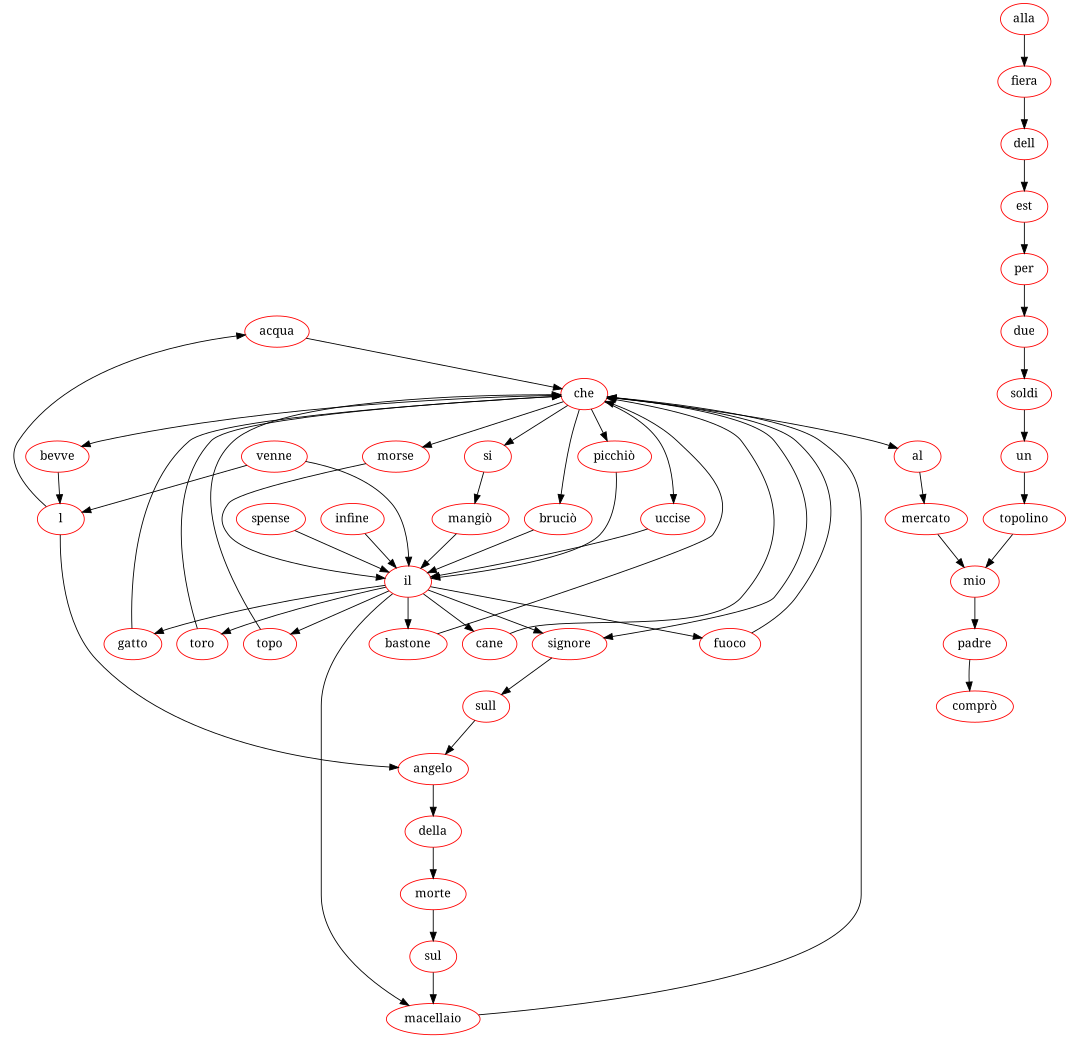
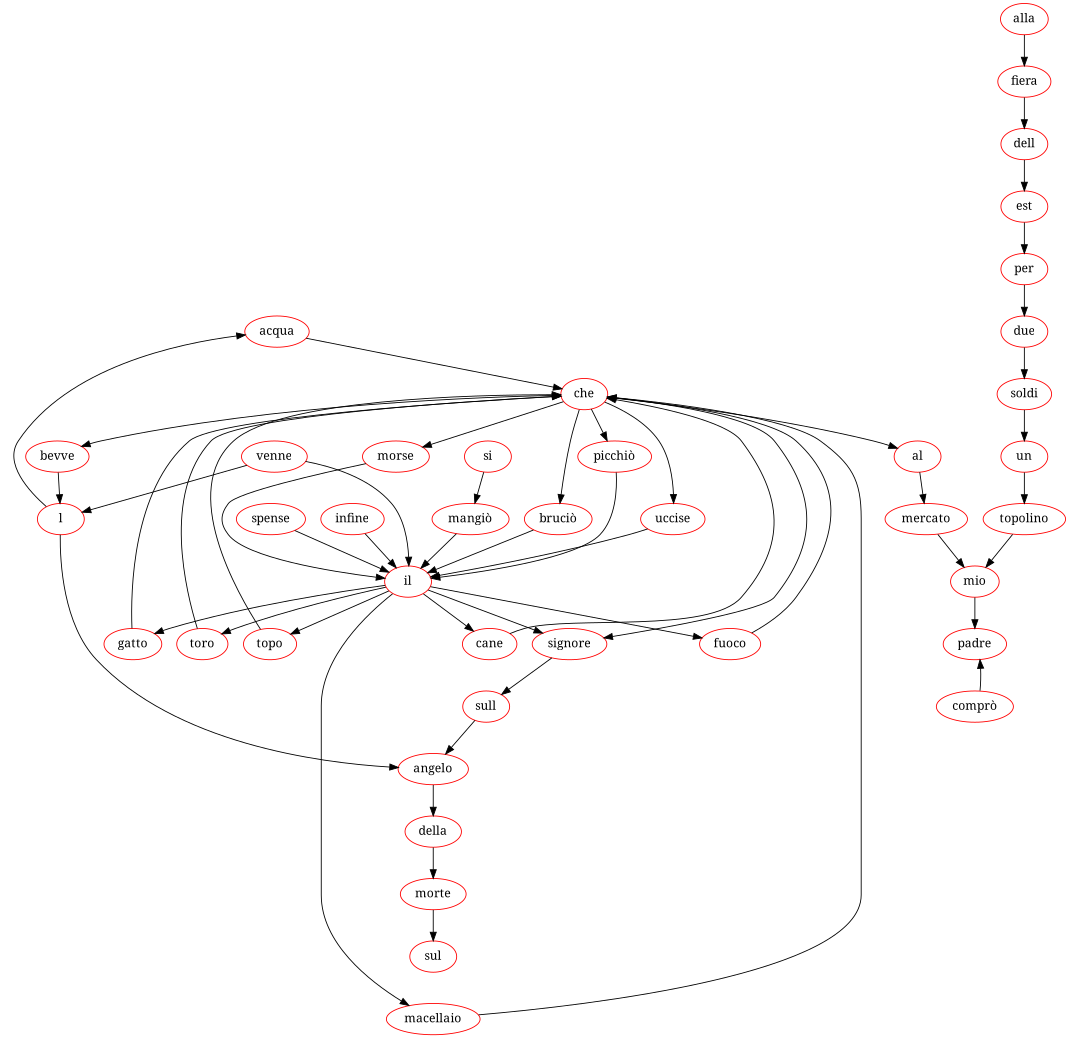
edge "che" -> "si": removed
node "bastone": removed
edge "padre" -> "comprò": reversed
edge "sul" -> "macellaio": removed
